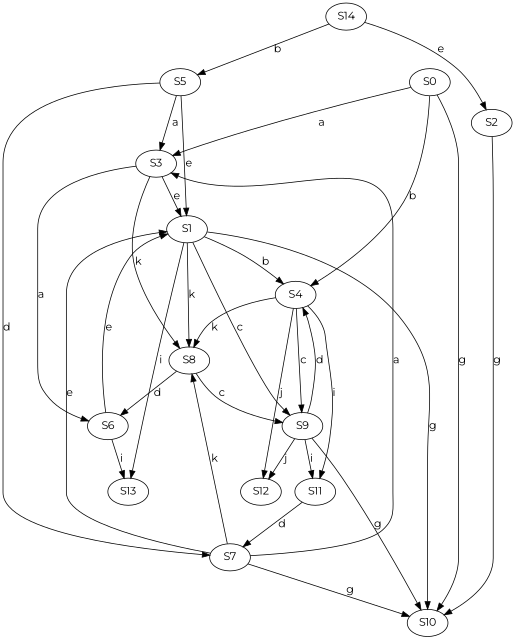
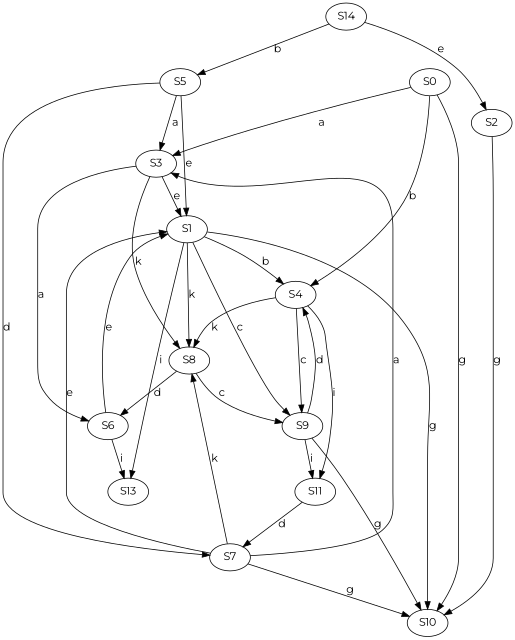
node "S12": removed
